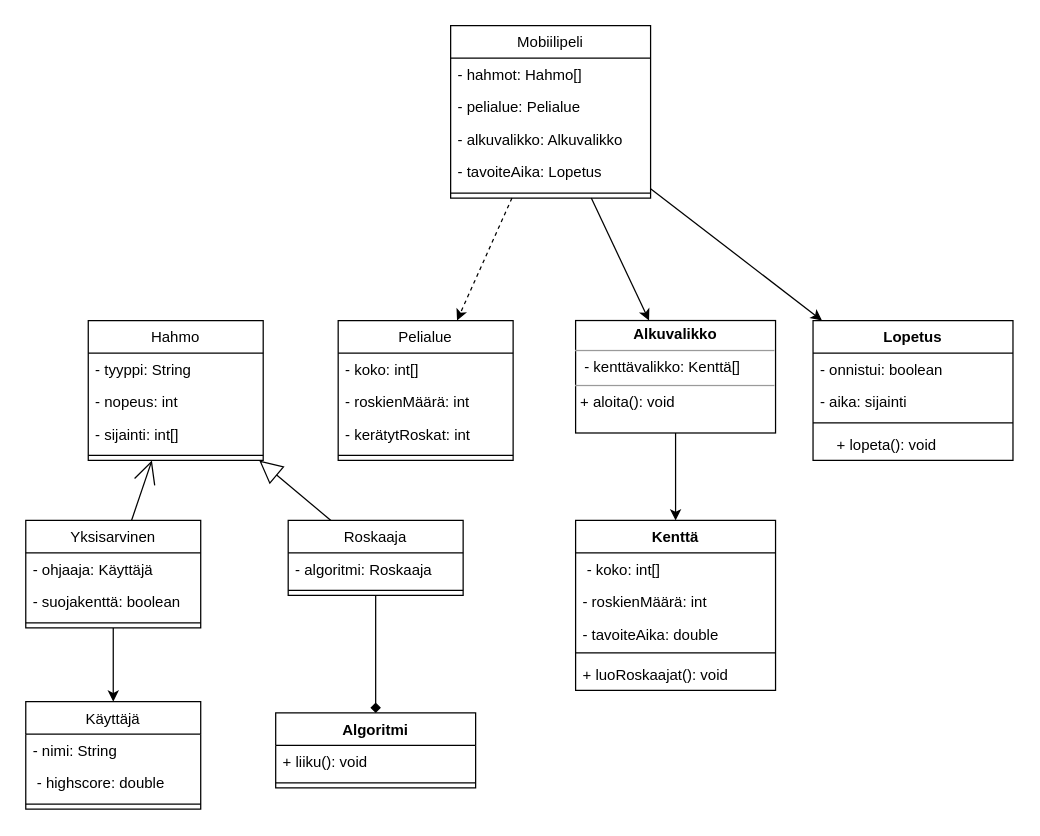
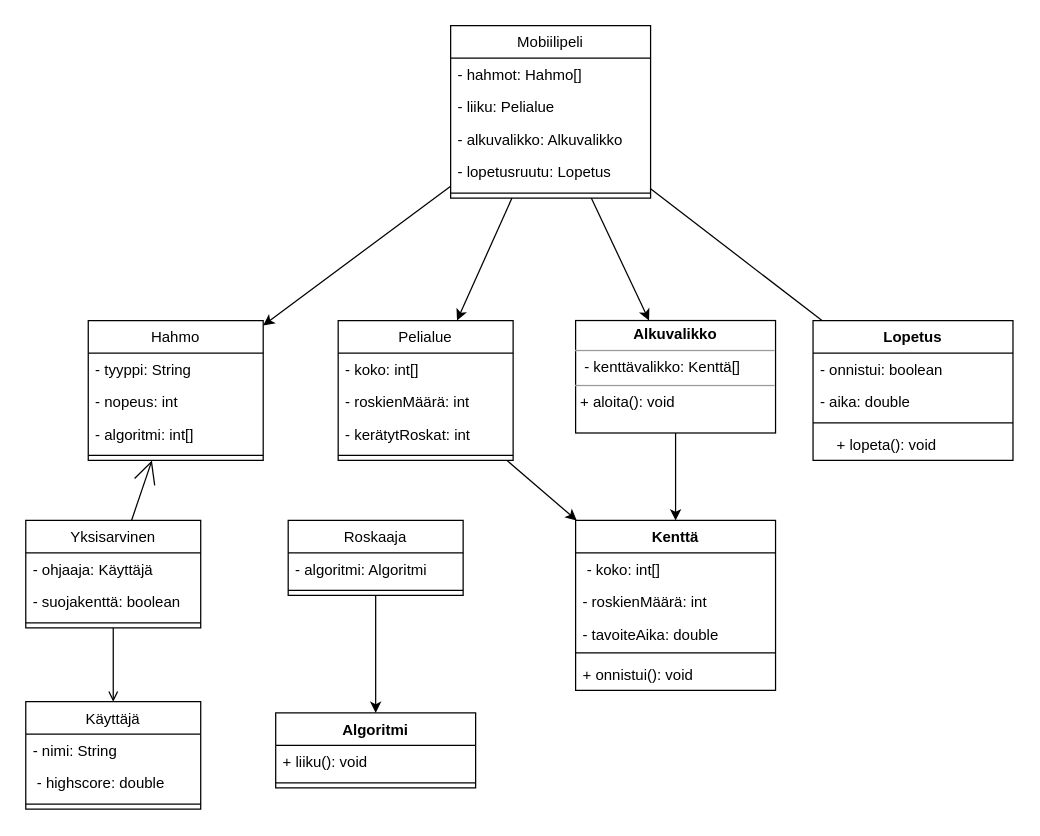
node "- pelialue: Pelialue": label "- pelialue: Pelialue" -> "- liiku: Pelialue"
node "- tavoiteAika: Lopetus": label "- tavoiteAika: Lopetus" -> "- lopetusruutu: Lopetus"
edge "Mobiilipeli" -> "Hahmo": added
edge "Mobiilipeli" -> "Pelialue": style dashed -> solid
edge "Mobiilipeli" -> "Lopetus": arrowhead classic -> none
node "- aika: sijainti": label "- aika: sijainti" -> "- aika: double"
node "- sijainti: int[]": label "- sijainti: int[]" -> "- algoritmi: int[]"
edge "Pelialue" -> "Kenttä": added
edge "Roskaaja" -> "Hahmo": removed
node "- algoritmi: Roskaaja": label "- algoritmi: Roskaaja" -> "- algoritmi: Algoritmi"
node "+ luoRoskaajat(): void": label "+ luoRoskaajat(): void" -> "+ onnistui(): void"
edge "Yksisarvinen" -> "Käyttäjä": arrowhead classic -> open
edge "Roskaaja" -> "Algoritmi": arrowhead diamond -> classic
